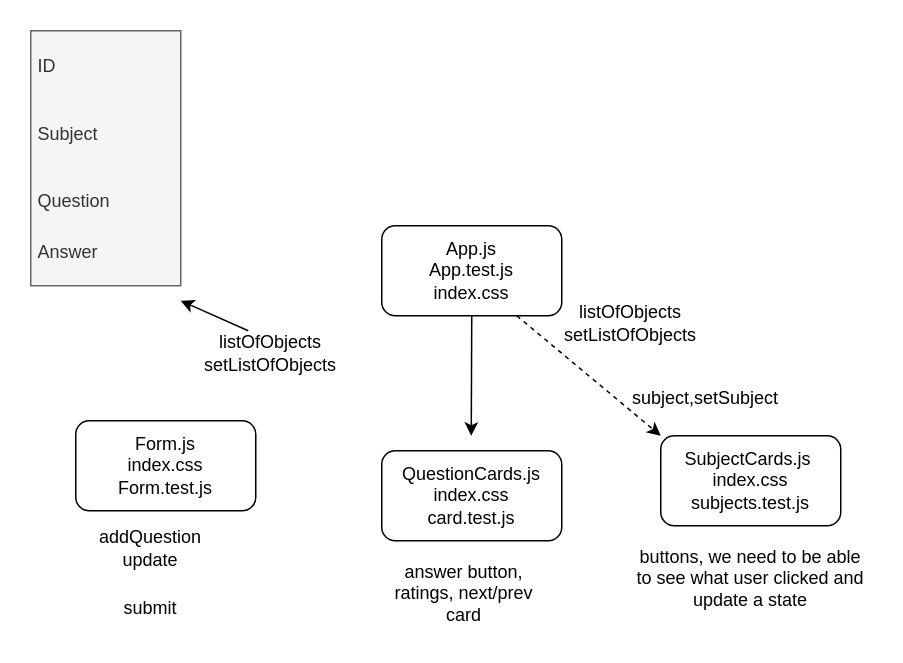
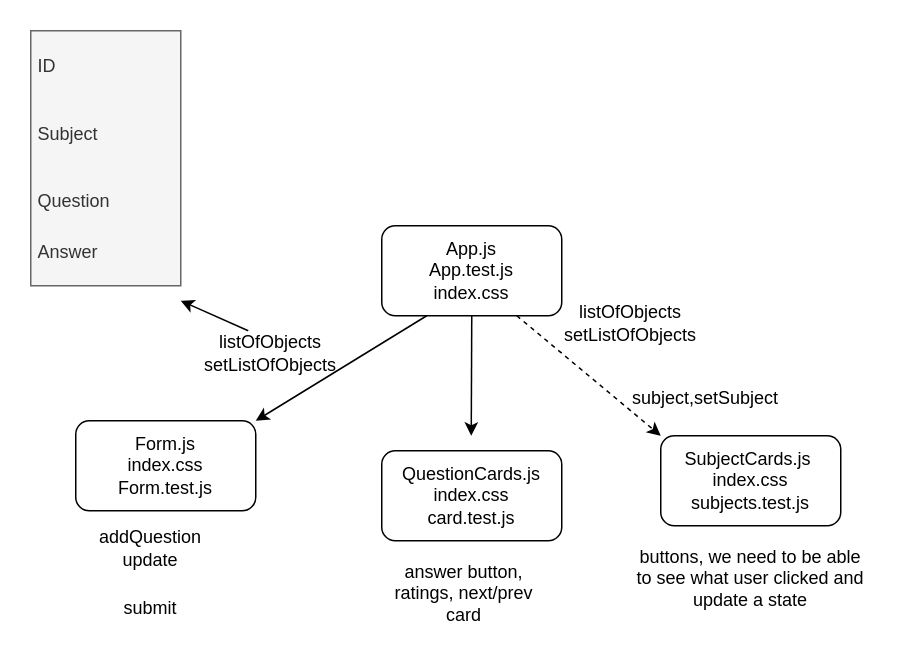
edge "App.js App.test.js index.css" -> "Form.js index.css Form.test.js": added
